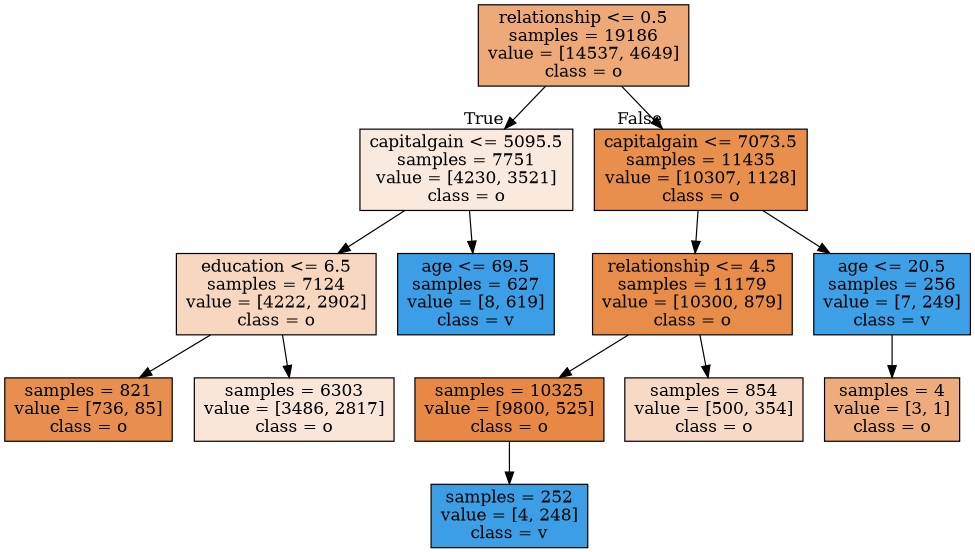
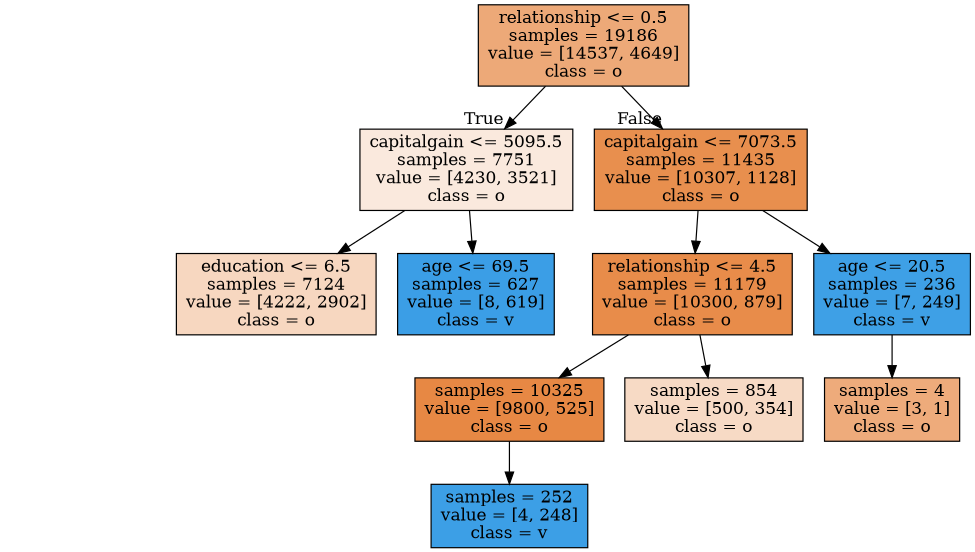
node "age <= 20.5 samples = 256 value = [7, 249] class = v": label "age <= 20.5 samples = 256 value = [7, 249] class = v" -> "age <= 20.5 samples = 236 value = [7, 249] class = v"
node "samples = 821 value = [736, 85] class = o": removed
node "samples = 6303 value = [3486, 2817] class = o": removed
